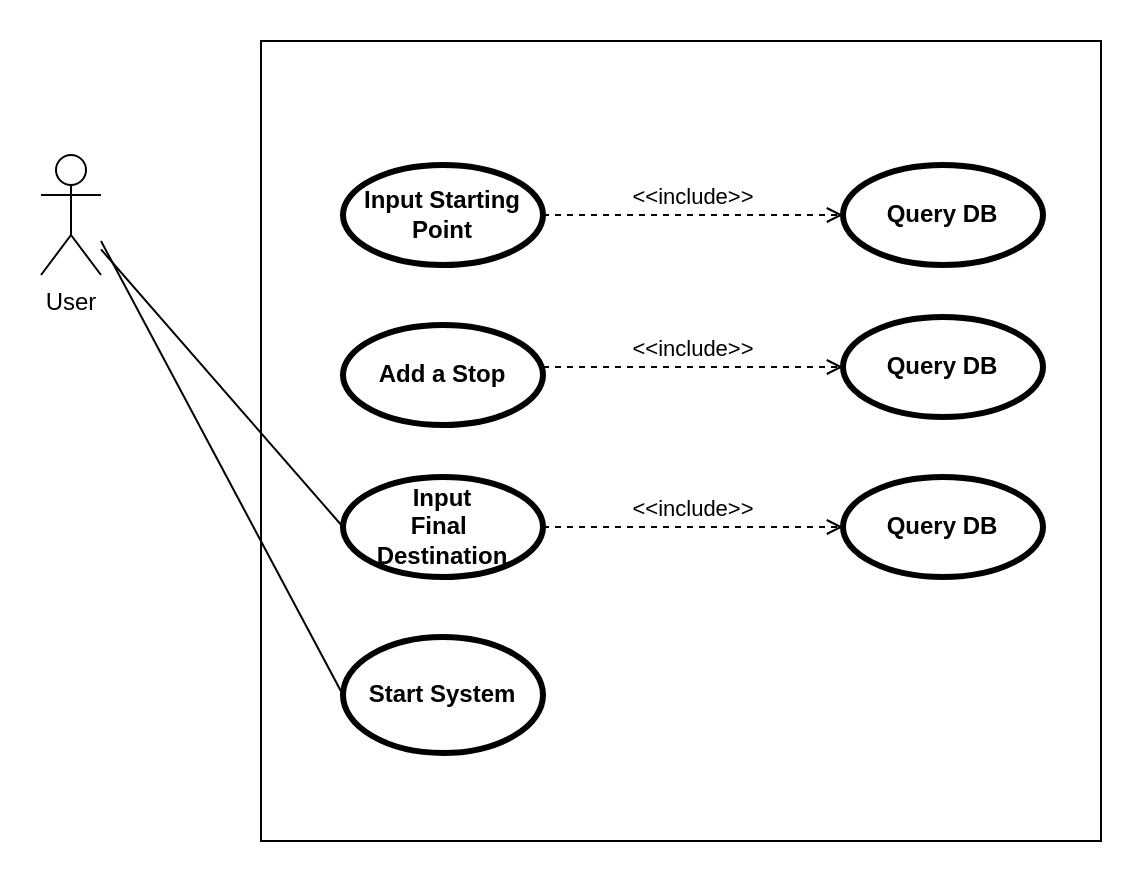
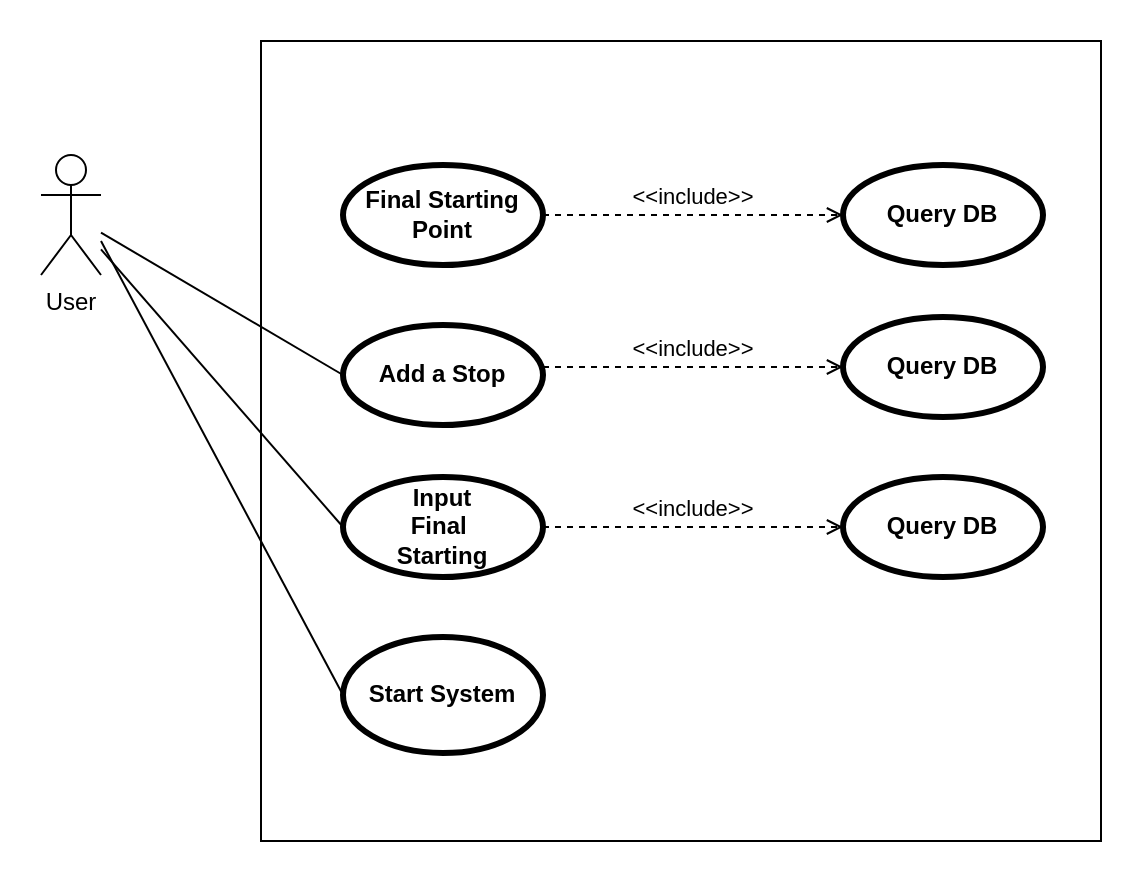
node "Input Starting Point": label "Input Starting Point" -> "Final Starting Point"
edge "User" -- "Add a Stop": added
node "Input Final Destination": label "Input Final Destination" -> "Input Final Starting"
